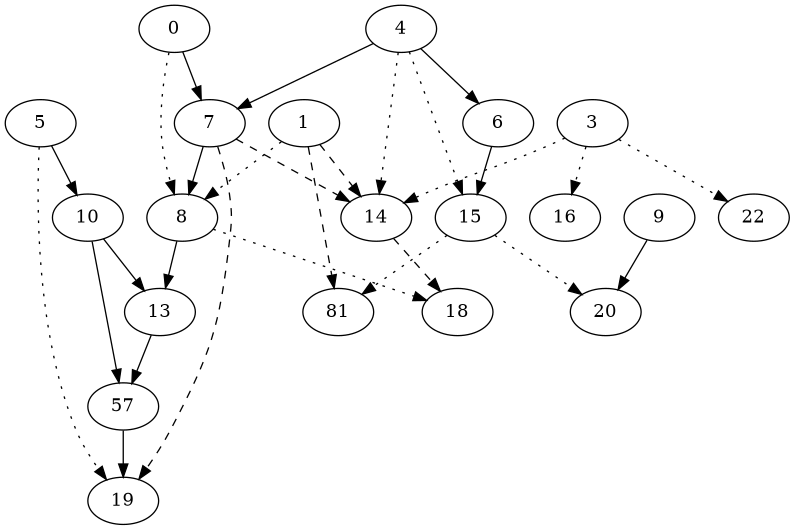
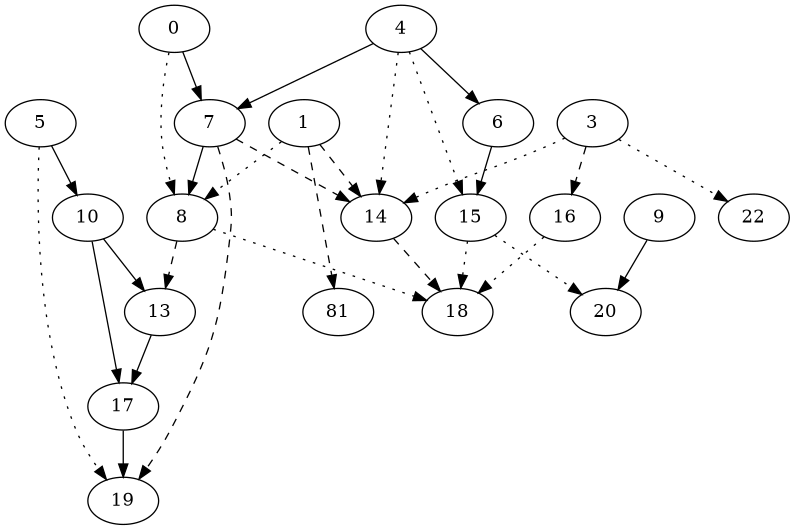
edge "3" -> "16": style dotted -> dashed
edge "8" -> "13": style solid -> dashed
edge "16" -> "18": added
edge "15" -> "81": now "15" -> "18"
node "57": label "57" -> "17"
